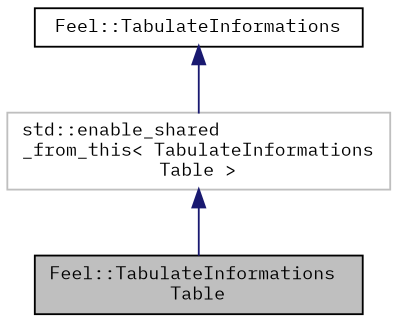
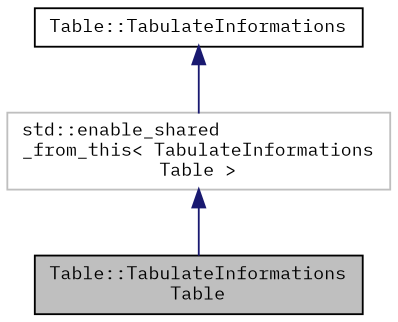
node "Feel::TabulateInformations": label "Feel::TabulateInformations" -> "Table::TabulateInformations"
node "Feel::TabulateInformations Table": label "Feel::TabulateInformations Table" -> "Table::TabulateInformations Table"
